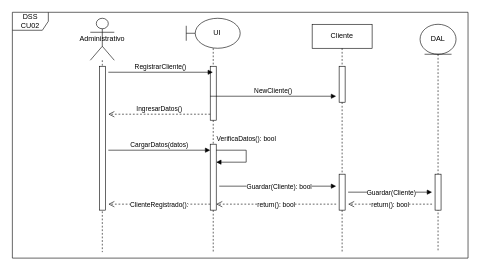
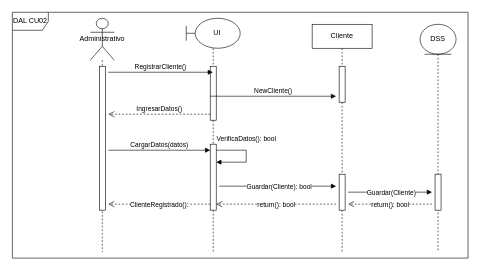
node "DSS CU02": label "DSS CU02" -> "DAL CU02"
node "DAL": label "DAL" -> "DSS"
